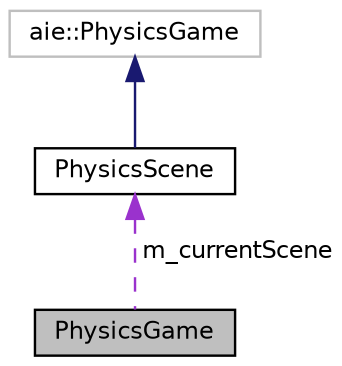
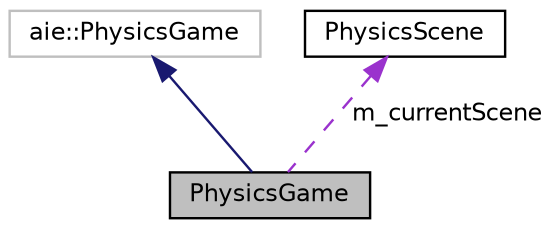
edge "PhysicsScene" -> "aie::PhysicsGame": now "PhysicsGame" -> "aie::PhysicsGame"
